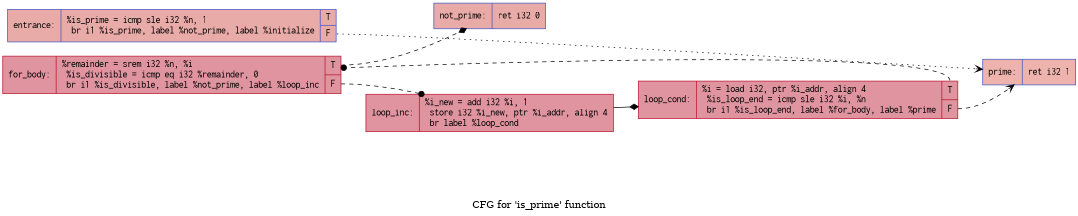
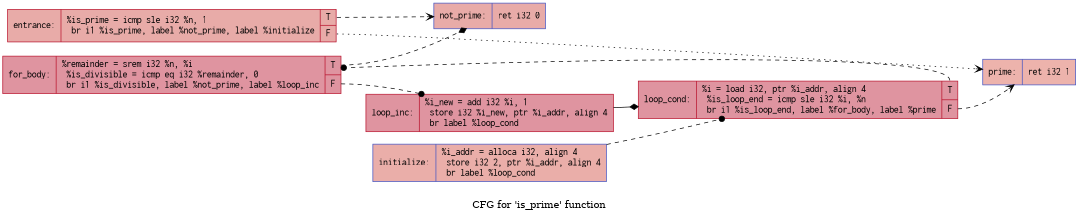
edge "entrance:" -> "not_prime:": added
node "entrance:": color #3d50c3ff -> #b70d28ff
node "initialize:": added
